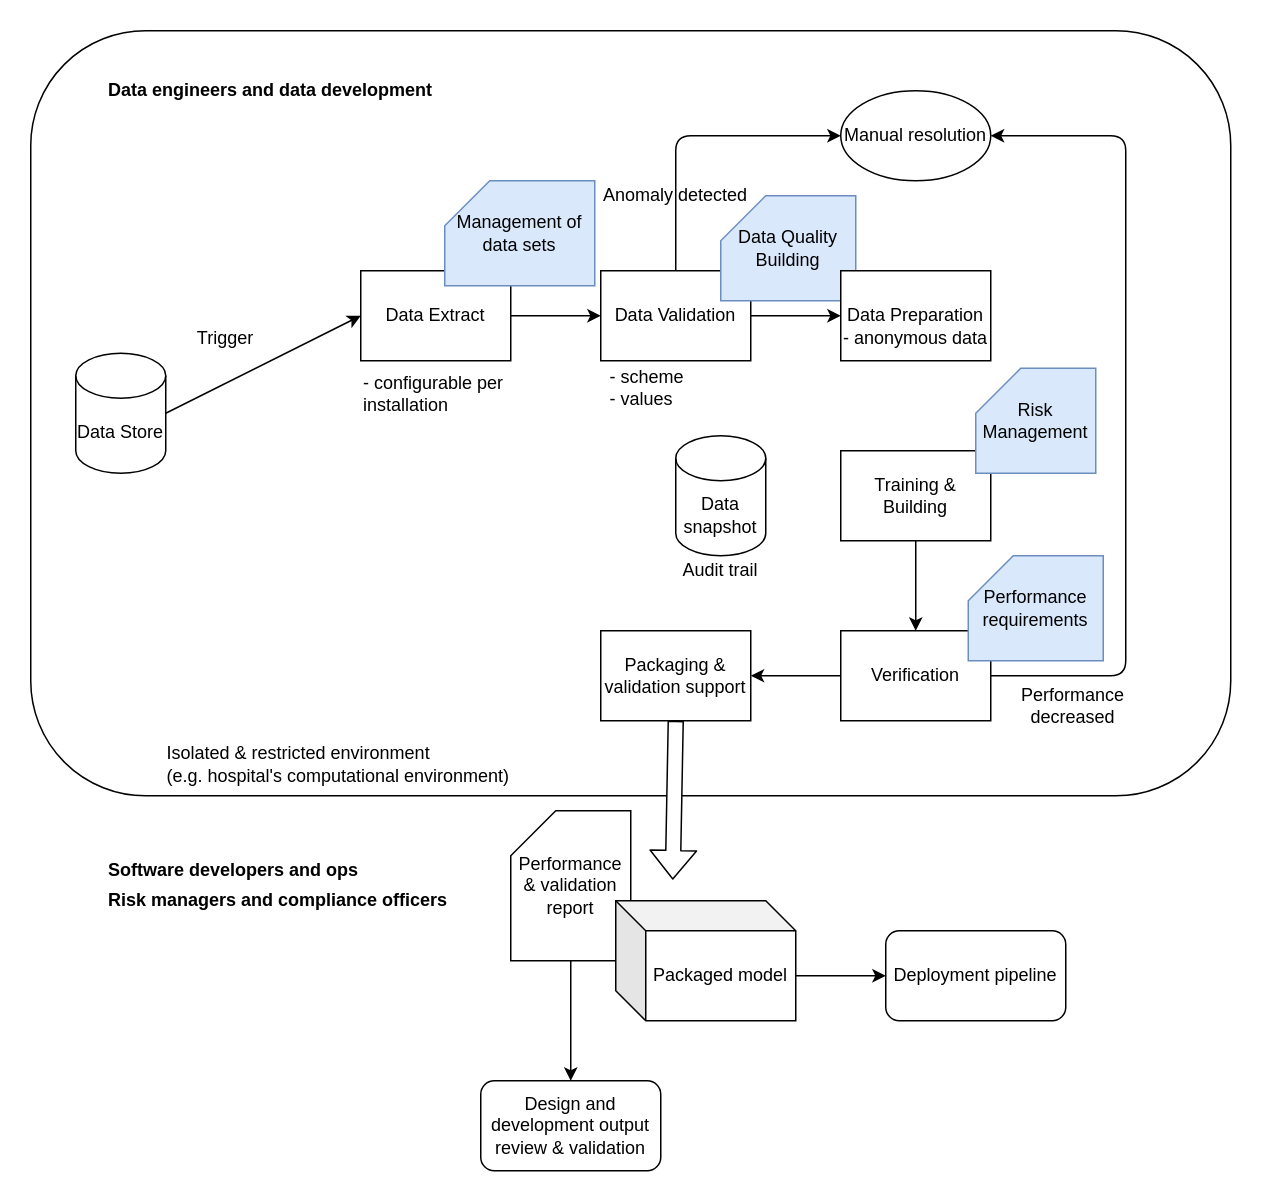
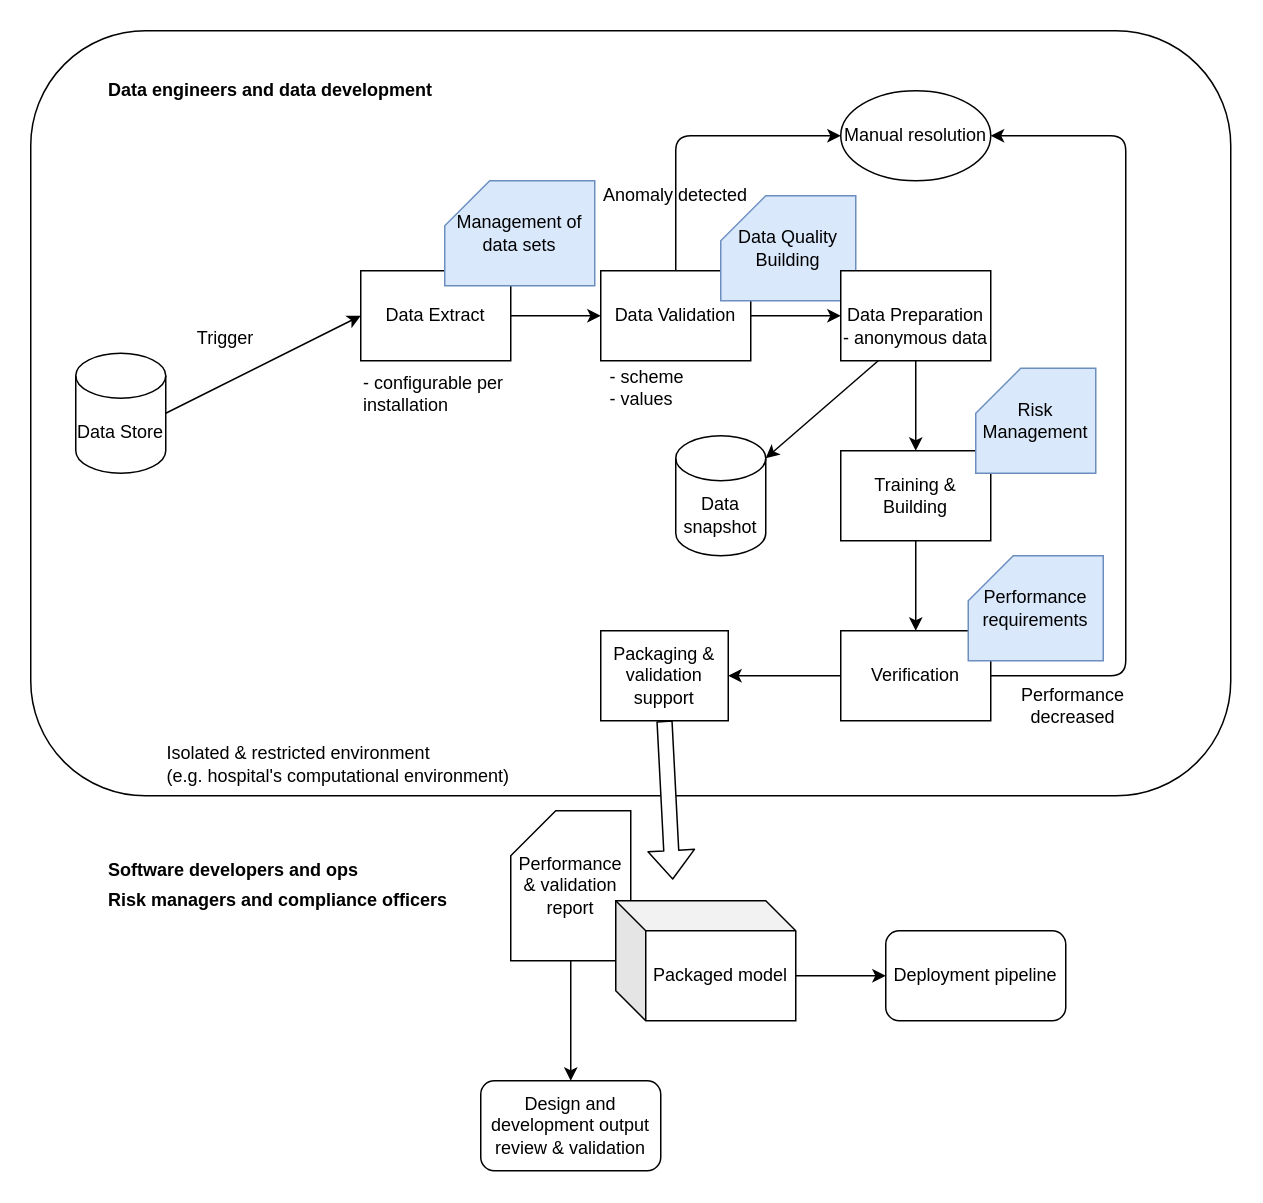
edge "Data Preparation" -> "Training & Building": added
edge "Data Preparation" -> "Data snapshot": added
node "Audit trail": removed
node "Packaging & validation support": size 150x90 -> 128x90
